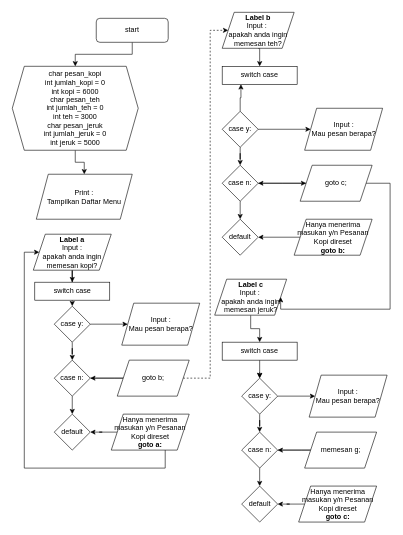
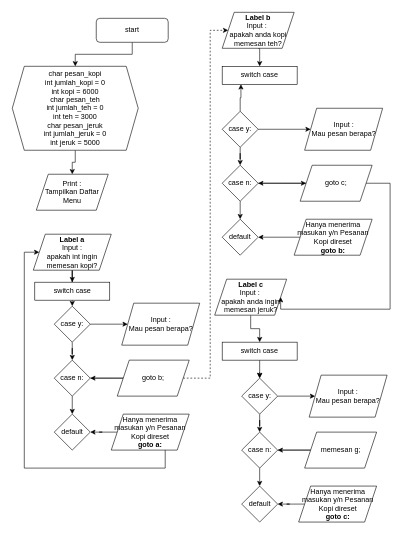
node "Label b Input : apakah anda ingin memesan teh?": label "Label b Input : apakah anda ingin memesan teh?" -> "Label b Input : apakah anda kopi memesan teh?"
node "Print : Tampilkan Daftar Menu": size 96x45 -> 72x36
node "Label a Input : apakah anda ingin memesan kopi?": label "Label a Input : apakah anda ingin memesan kopi?" -> "Label a Input : apakah int ingin memesan kopi?"
